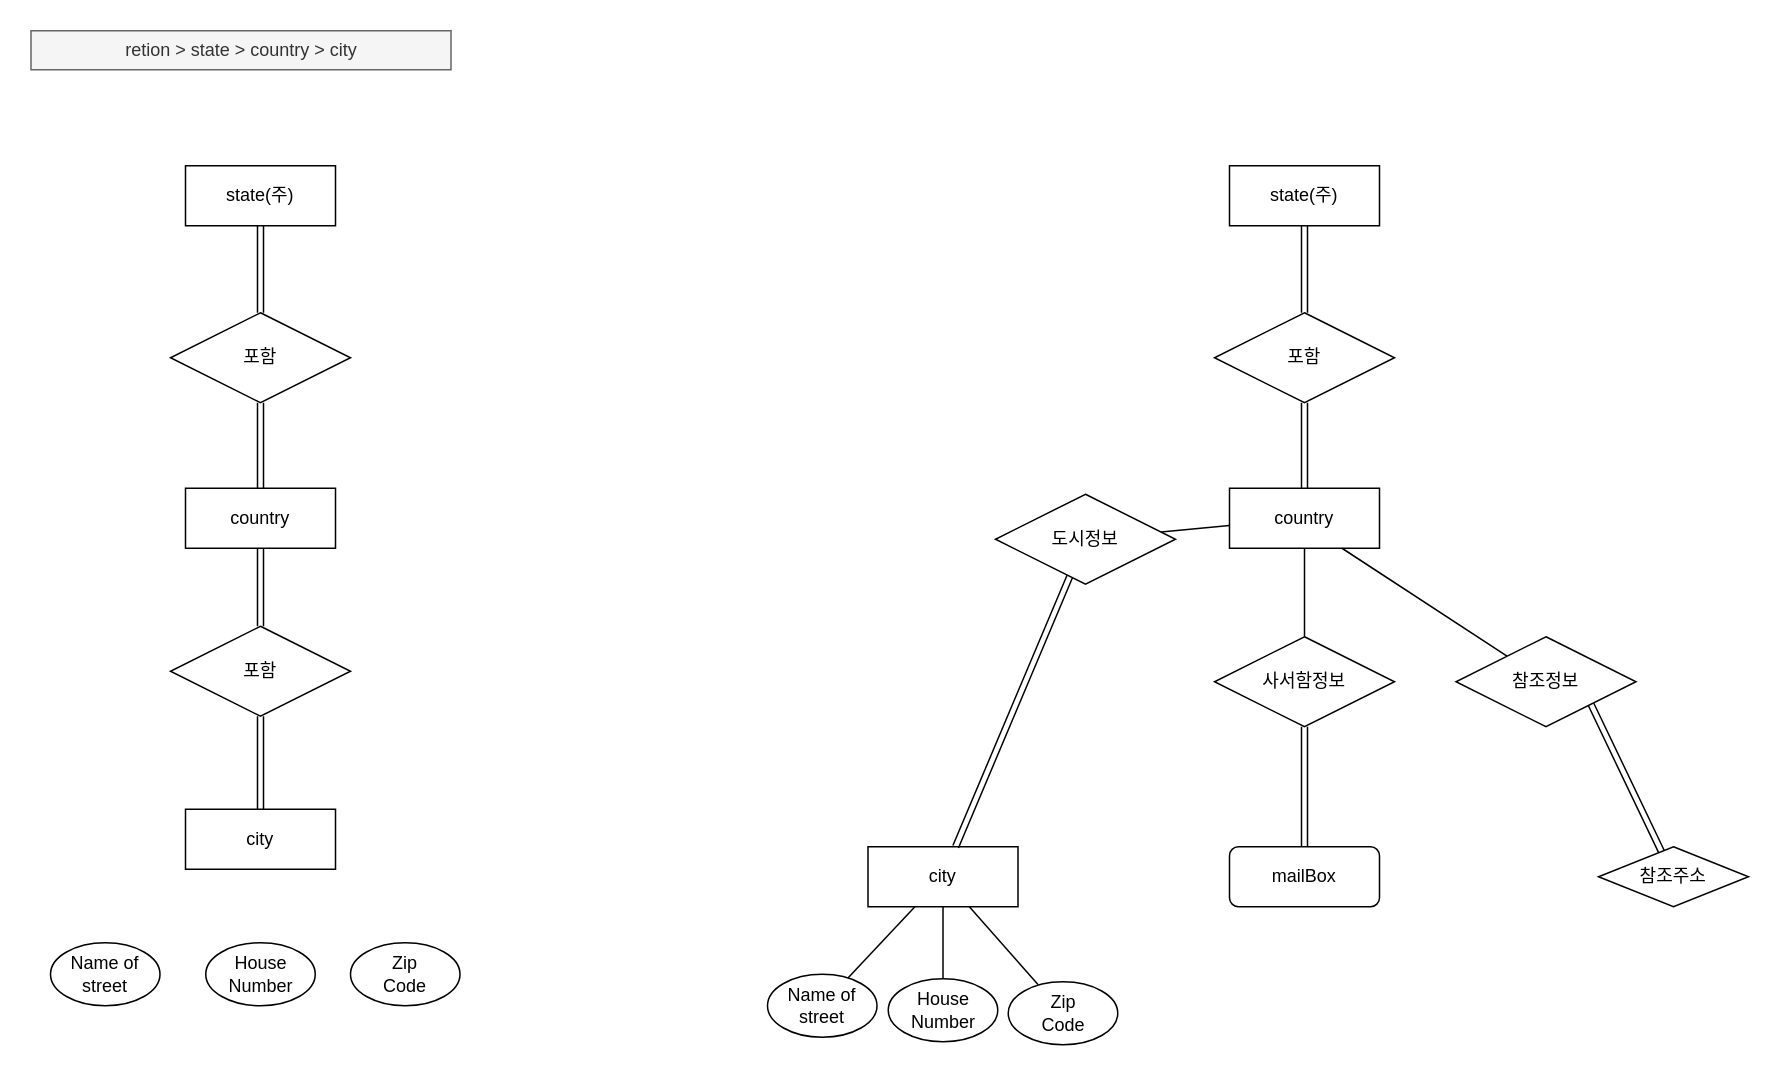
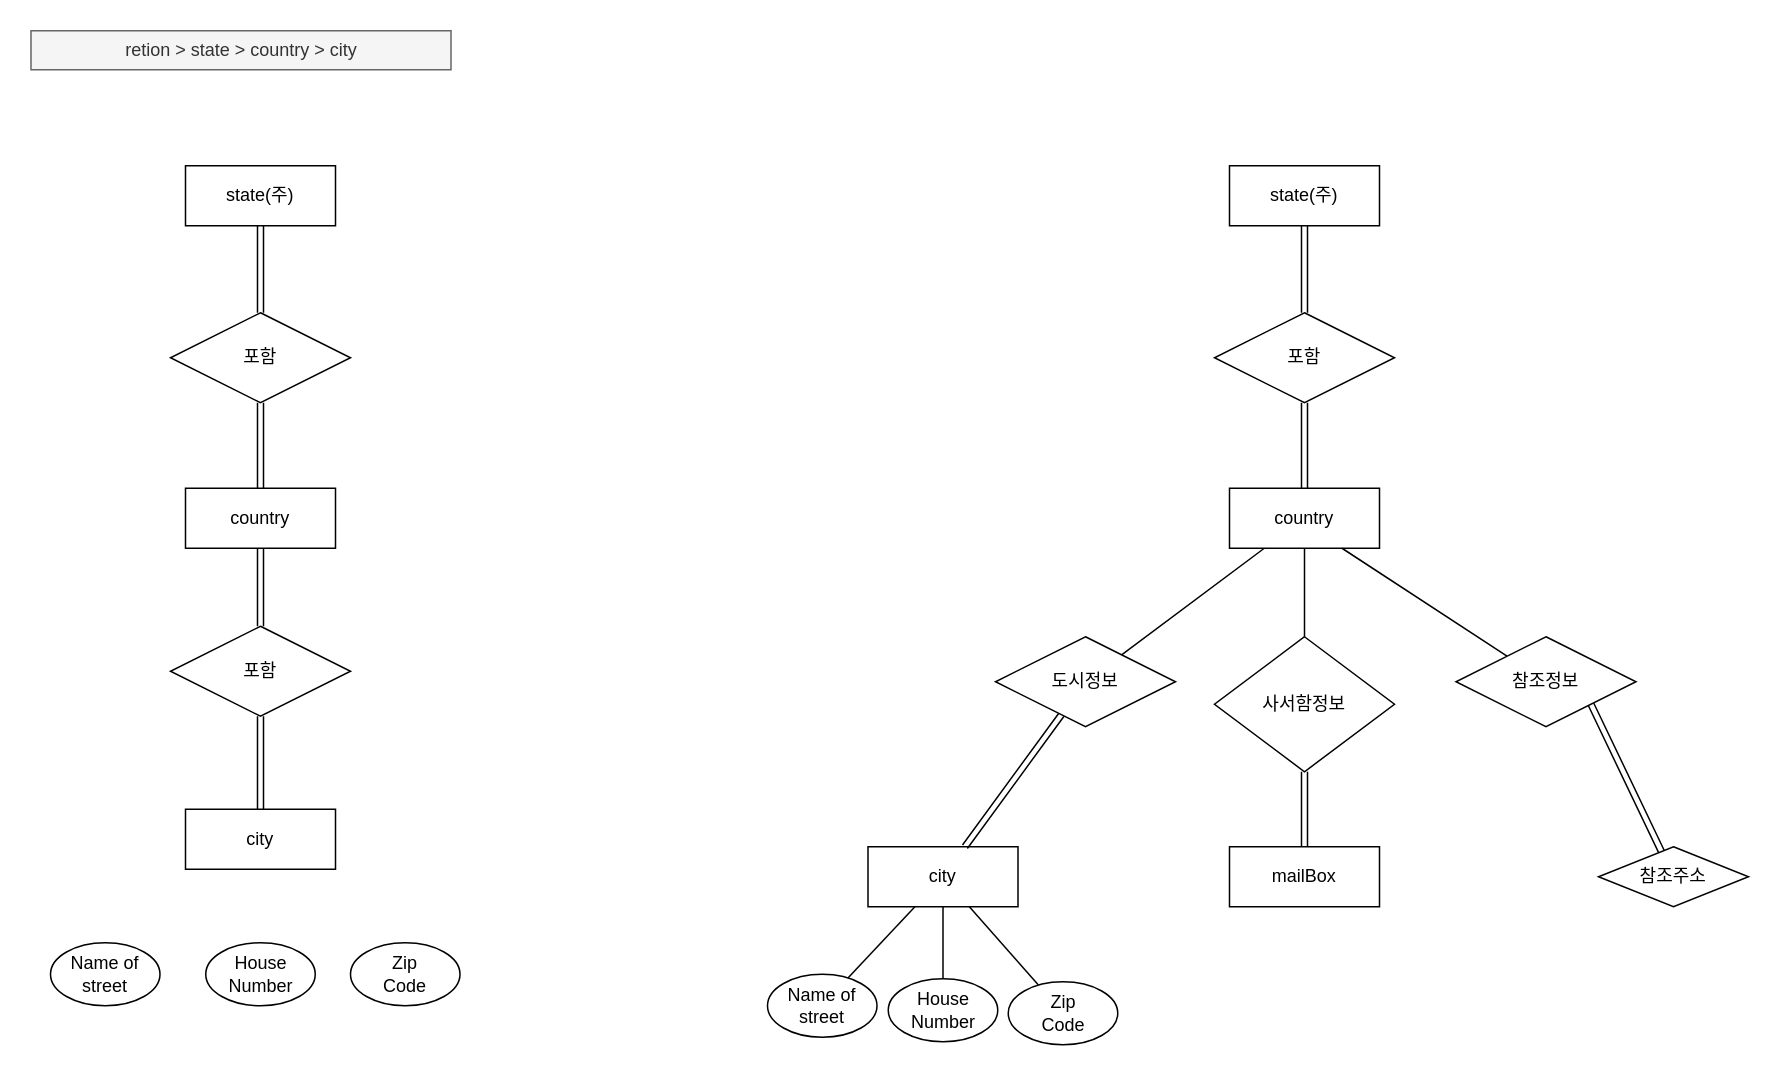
node "도시정보": moved (1085, 539) -> (1085, 682)
node "사서함정보": size 180x90 -> 180x135
node "mailBox": shape rounded rectangle -> rectangle
